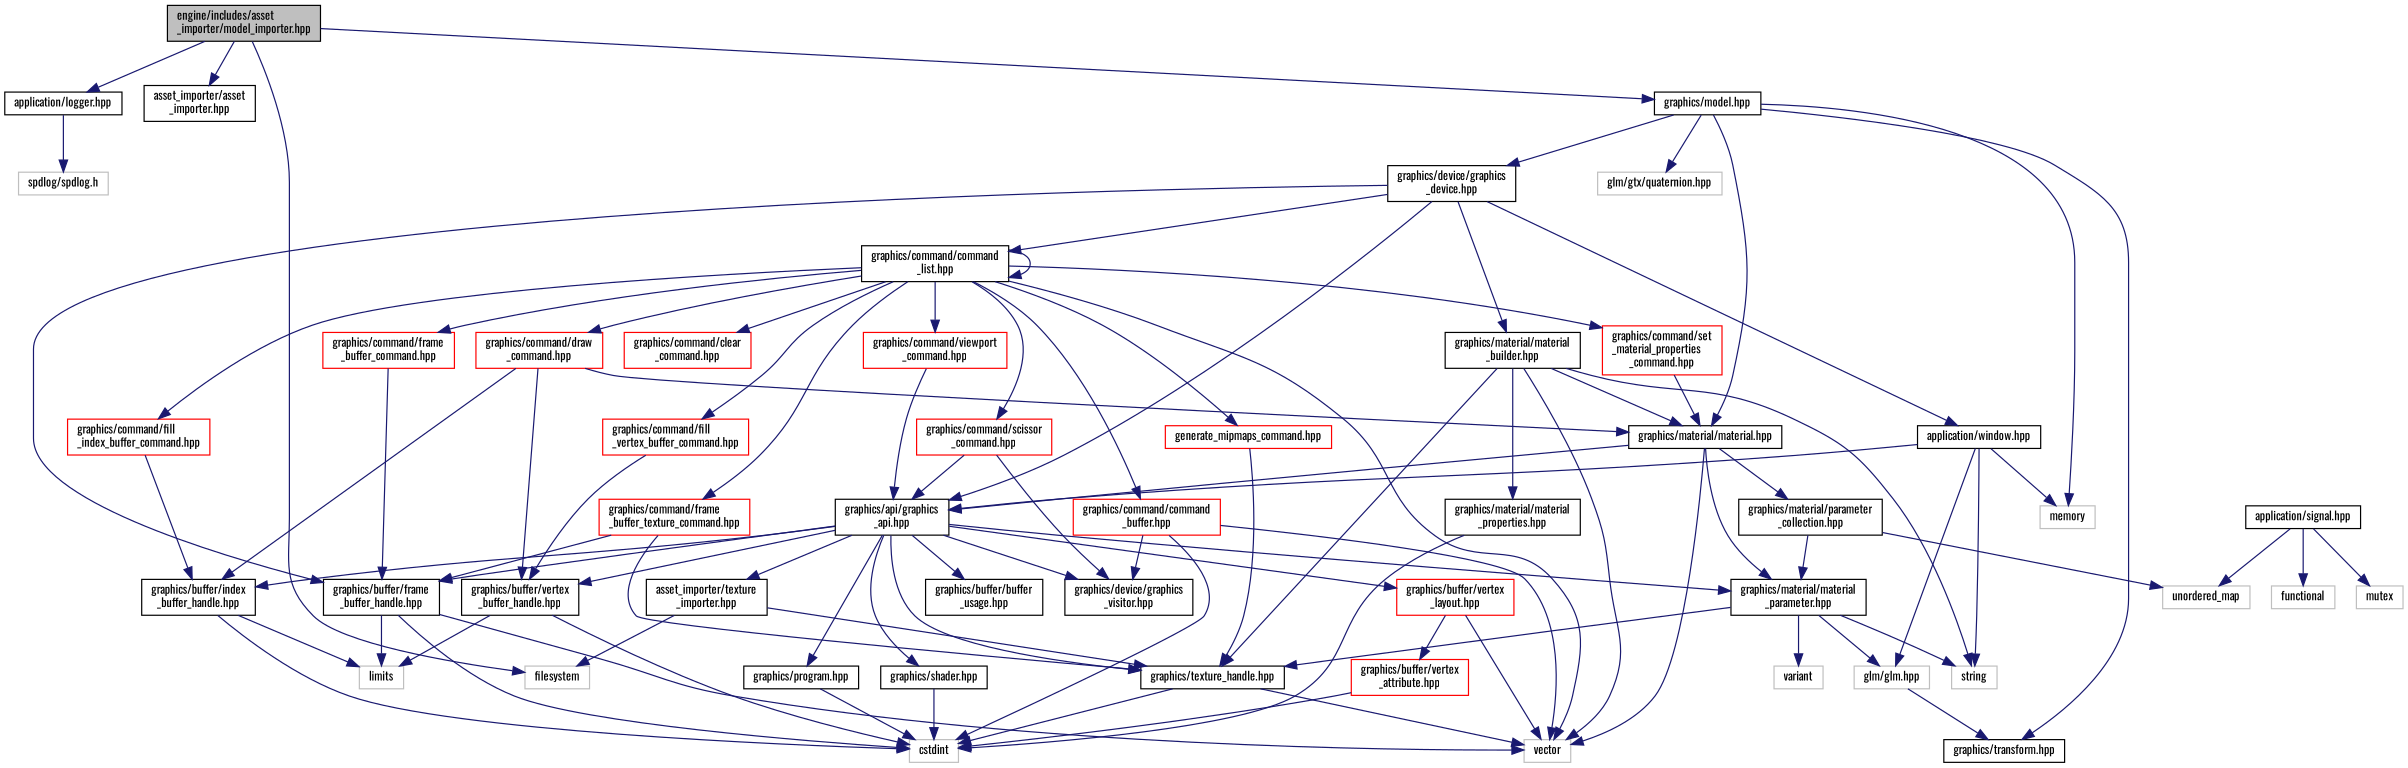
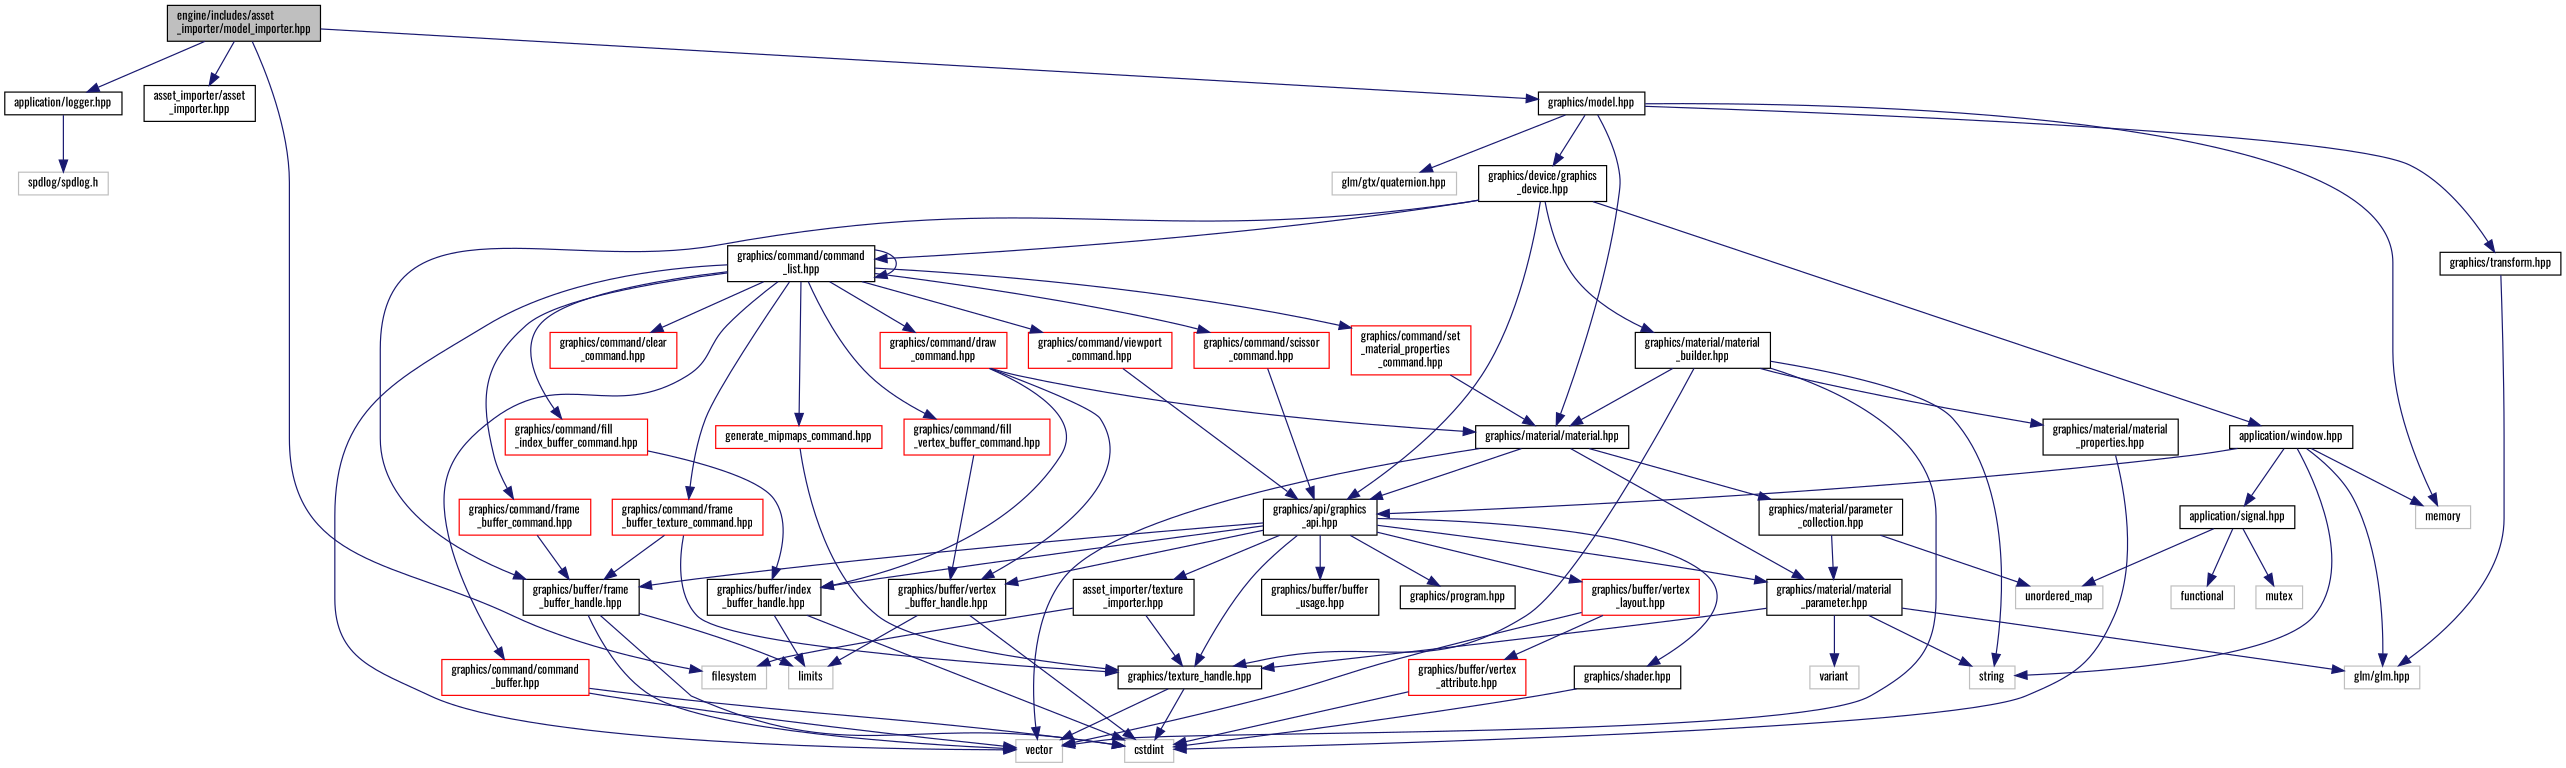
edge "application/window.hpp" -> "application/signal.hpp": added
node "graphics/device/graphics _visitor.hpp": removed
edge "graphics/program.hpp" -> "cstdint": removed
edge "glm/glm.hpp" -> "graphics/transform.hpp": reversed
